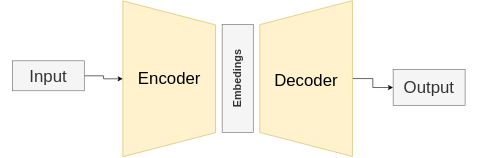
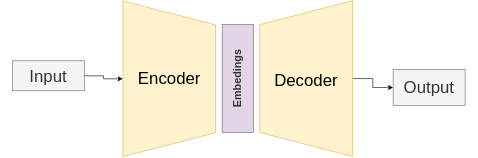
node "Embedings": fillcolor #f5f5f5 -> #e1d5e7
